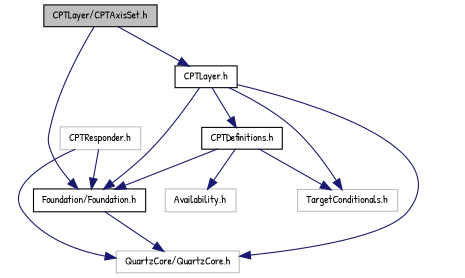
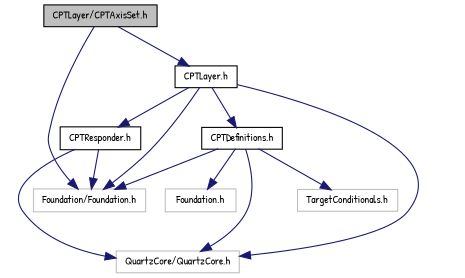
edge "CPTLayer.h" -> "TargetConditionals.h": now "CPTLayer.h" -> "CPTResponder.h"
node "CPTResponder.h": color grey75 -> black
node "Foundation/Foundation.h": color black -> grey75
node "Availability.h": label "Availability.h" -> "Foundation.h"
edge "Foundation/Foundation.h" -> "QuartzCore/QuartzCore.h": now "CPTDefinitions.h" -> "QuartzCore/QuartzCore.h"
